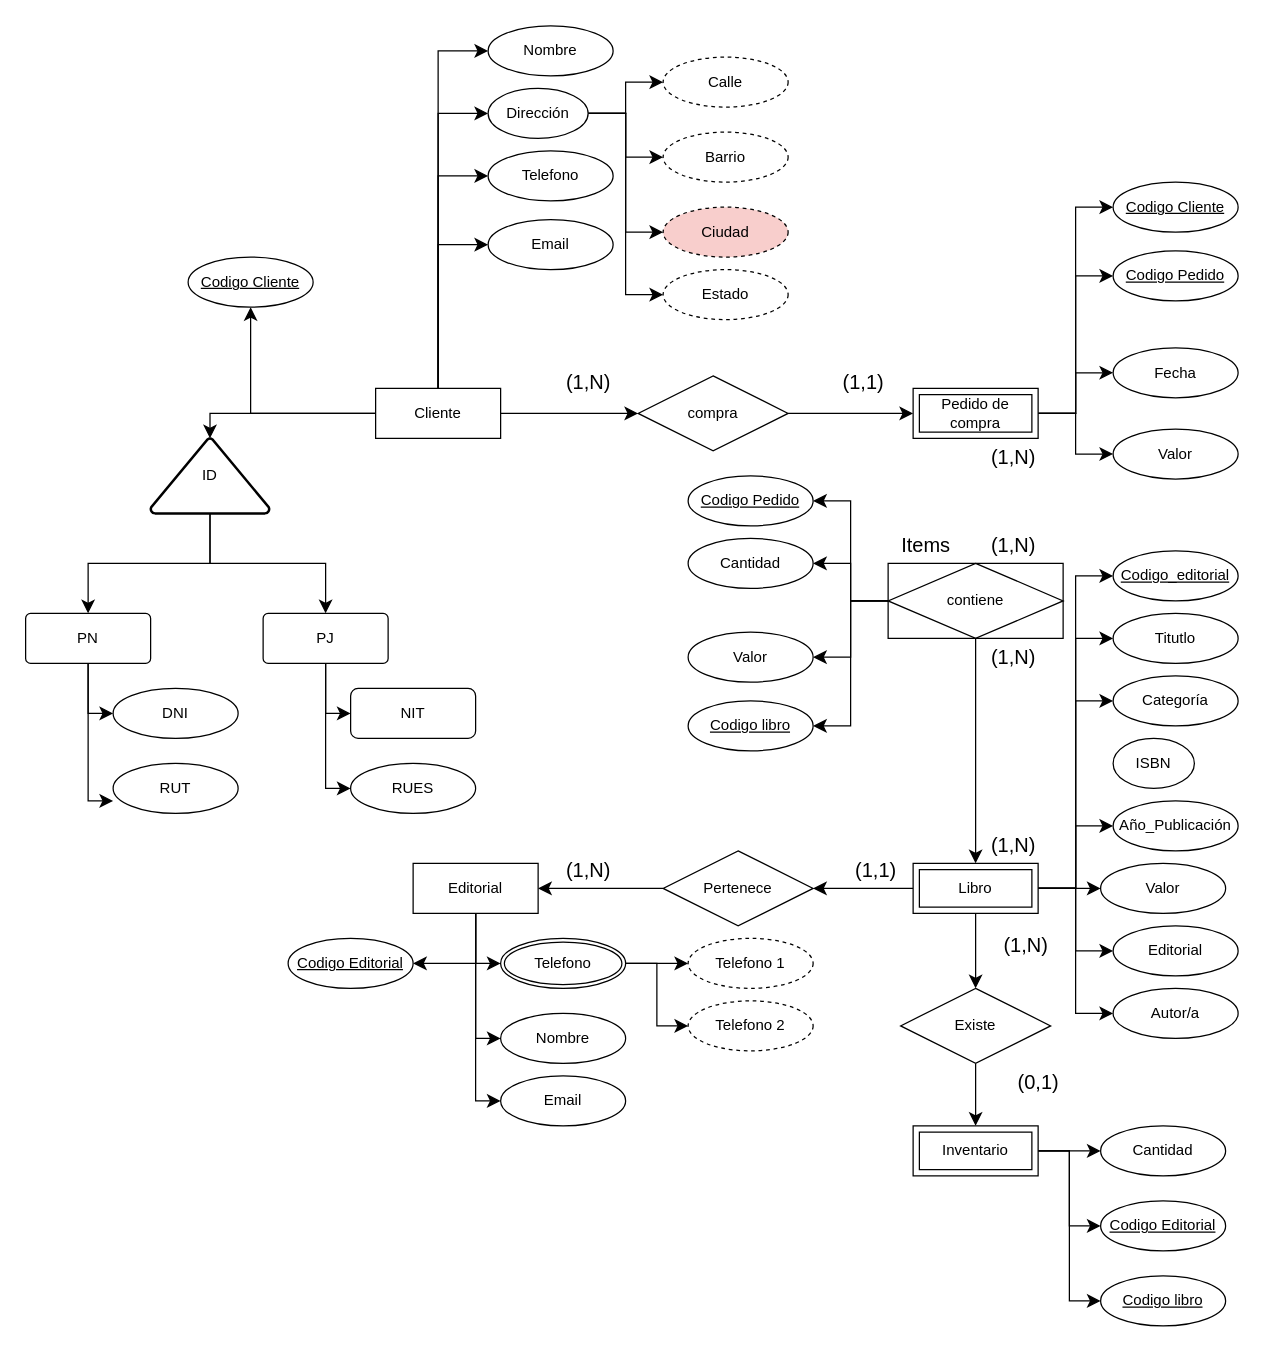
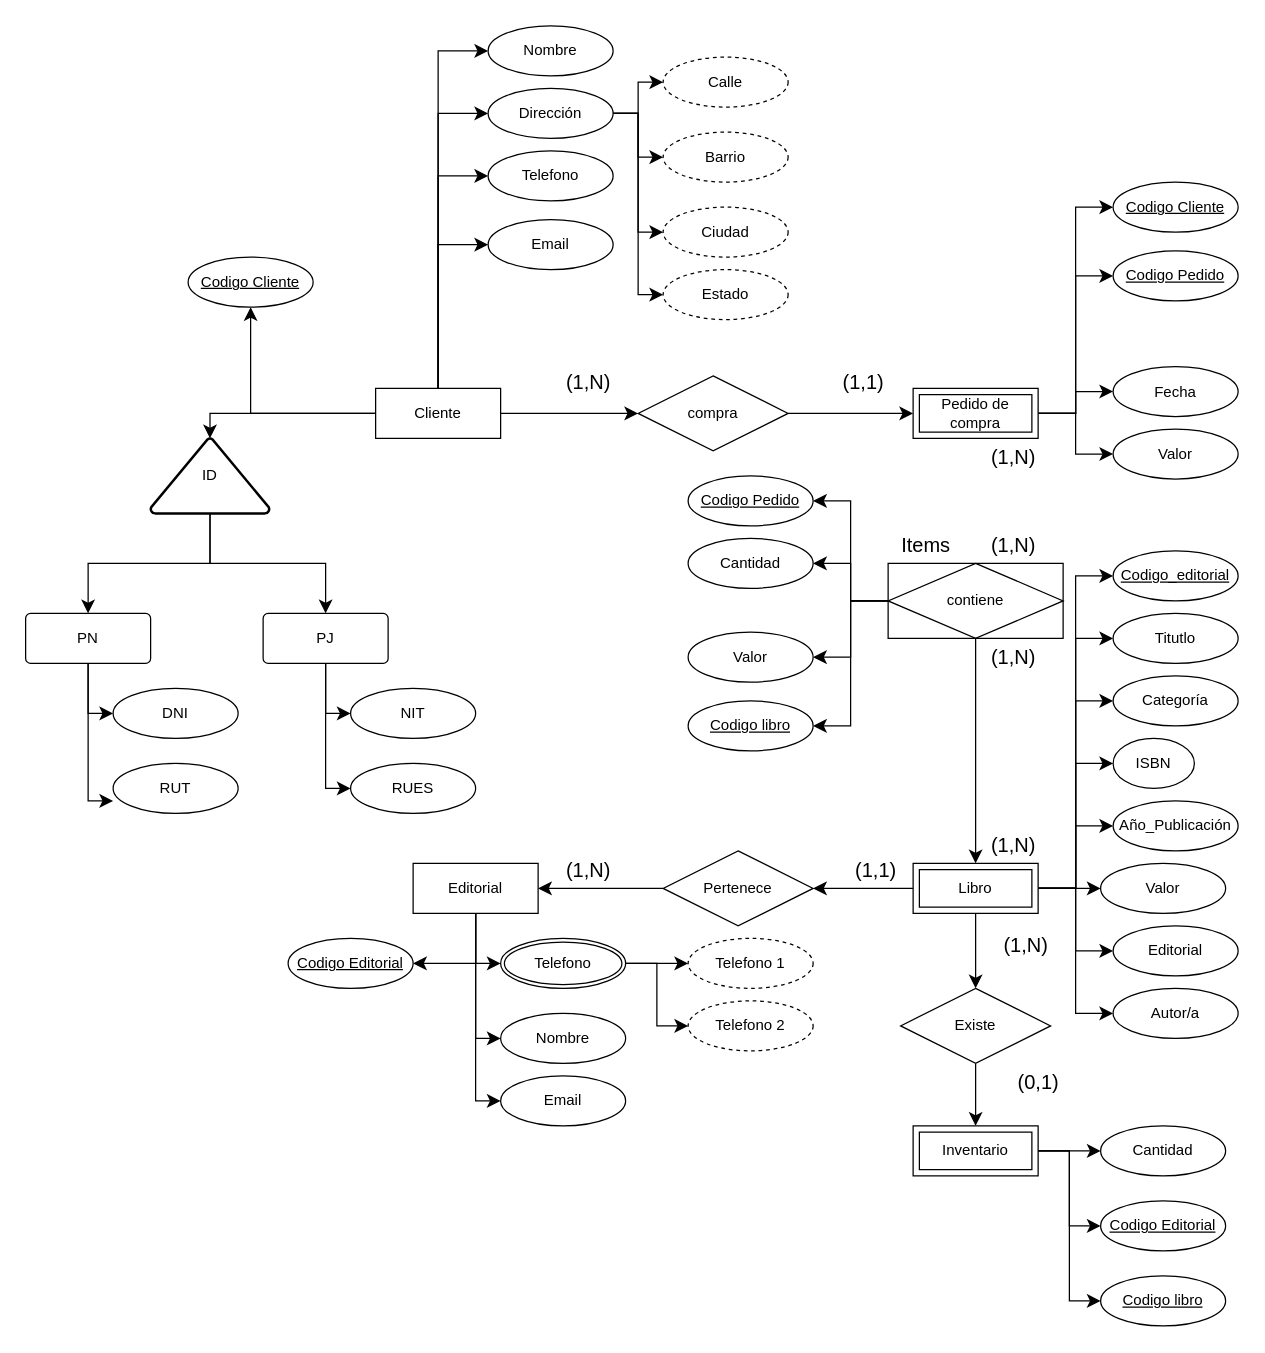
node "Dirección": size 100x50 -> 125x50
node "Ciudad": fillcolor #f8cecc -> #ffffff
node "Fecha": moved (1176, 373) -> (1176, 391)
node "NIT": shape rounded rectangle -> ellipse
edge "Libro" -> "ISBN": added
